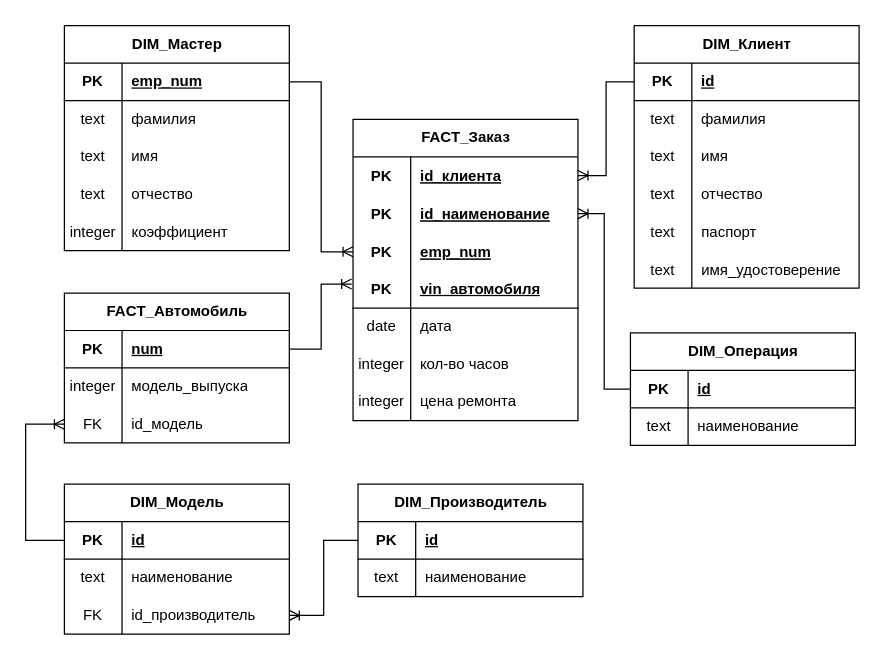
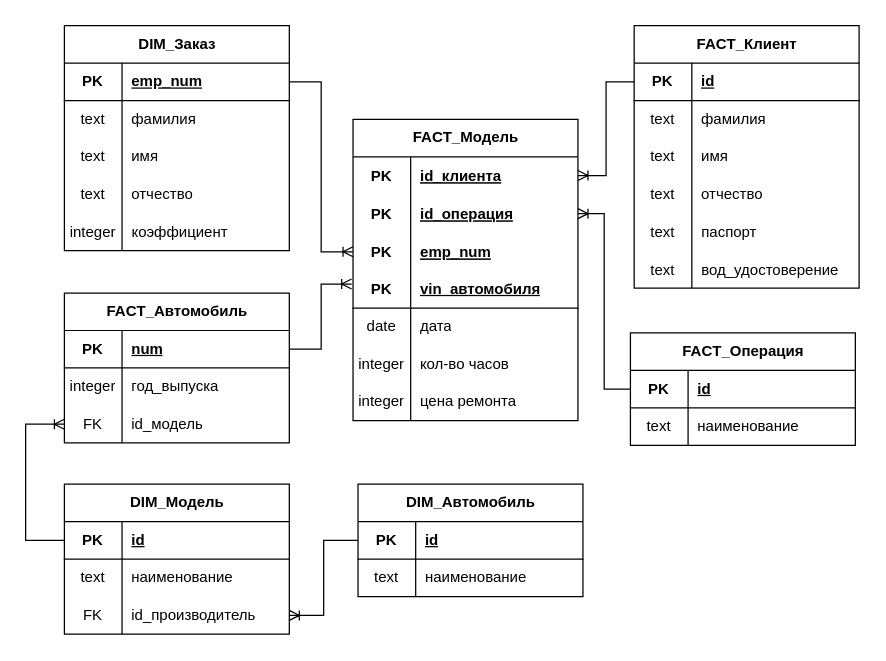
node "DIM_Мастер": label "DIM_Мастер" -> "DIM_Заказ"
node "DIM_Клиент": label "DIM_Клиент" -> "FACT_Клиент"
node "FACT_Заказ": label "FACT_Заказ" -> "FACT_Модель"
node "id_наименование": label "id_наименование" -> "id_операция"
node "имя_удостоверение": label "имя_удостоверение" -> "вод_удостоверение"
node "DIM_Операция": label "DIM_Операция" -> "FACT_Операция"
node "модель_выпуска": label "модель_выпуска" -> "год_выпуска"
node "DIM_Производитель": label "DIM_Производитель" -> "DIM_Автомобиль"
